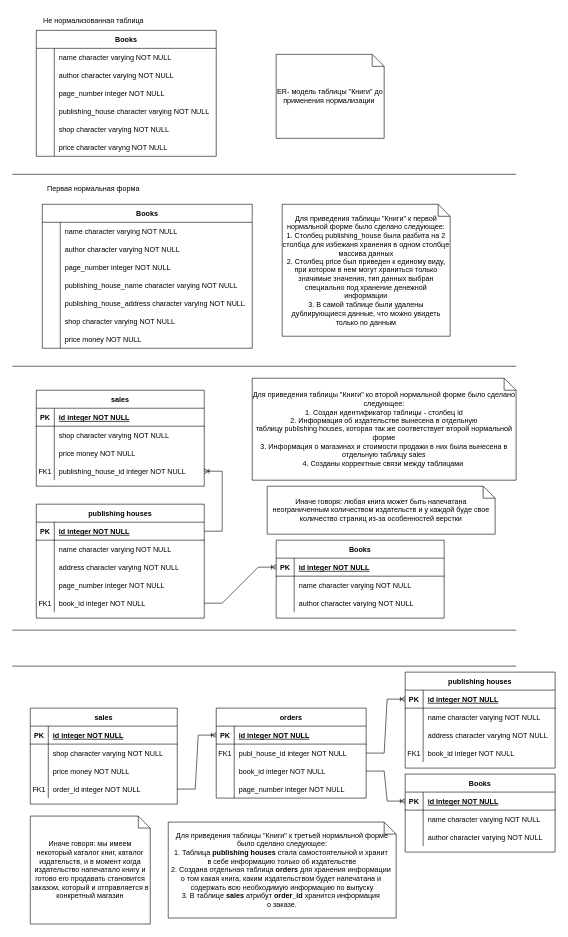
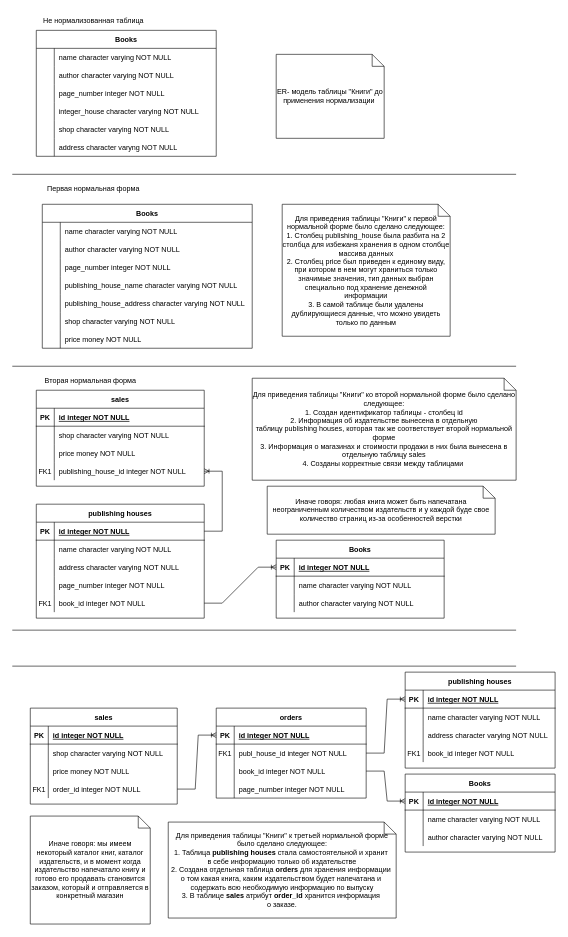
node "publishing_house character varying NOT NULL": label "publishing_house character varying NOT NULL" -> "integer_house character varying NOT NULL"
node "price character varyng NOT NULL": label "price character varyng NOT NULL" -> "address character varyng NOT NULL"
node "Вторая нормальная форма": added
